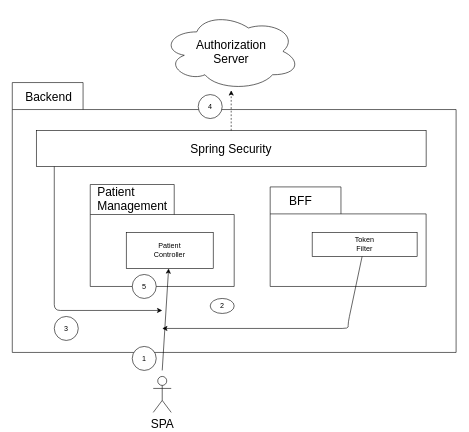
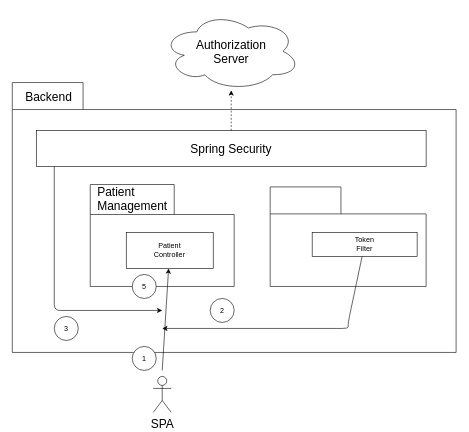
node "4": removed
node "BFF": removed
node "2": size 24x15 -> 24x24
